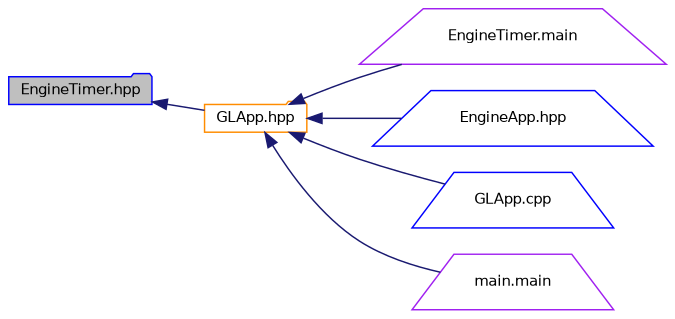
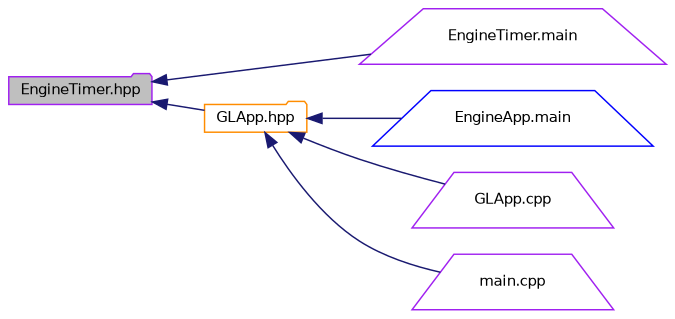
edge "EngineTimer.main" -> "GLApp.hpp": now "EngineTimer.main" -> "EngineTimer.hpp"
node "EngineTimer.hpp": color blue -> purple
node "EngineApp.hpp": label "EngineApp.hpp" -> "EngineApp.main"
node "GLApp.cpp": color blue -> purple
node "main.main": label "main.main" -> "main.cpp"
